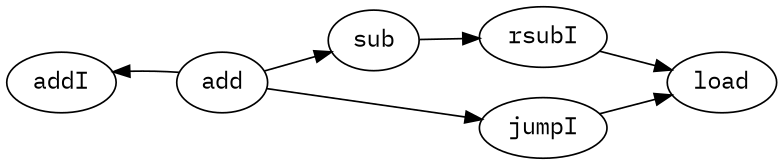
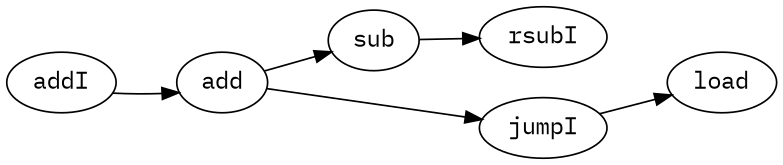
edge "rsubI" -> "load": removed
edge "add" -> "addI": reversed
